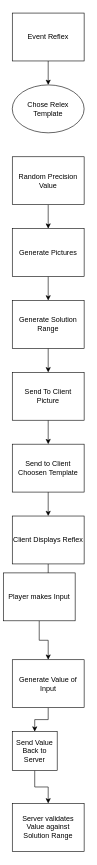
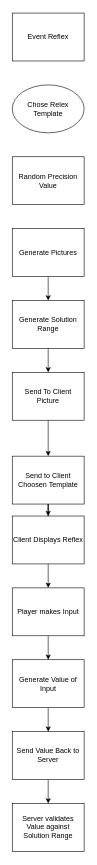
edge "Event Reflex" -> "Chose Relex Template": removed
edge "Random Precision Value" -> "Generate Pictures": removed
node "Send to Client Choosen Template": moved (48, 468) -> (48, 480)
node "Player makes Input": moved (39, 597) -> (48, 612)
node "Send Value Back to Server": size 45x39 -> 72x48
